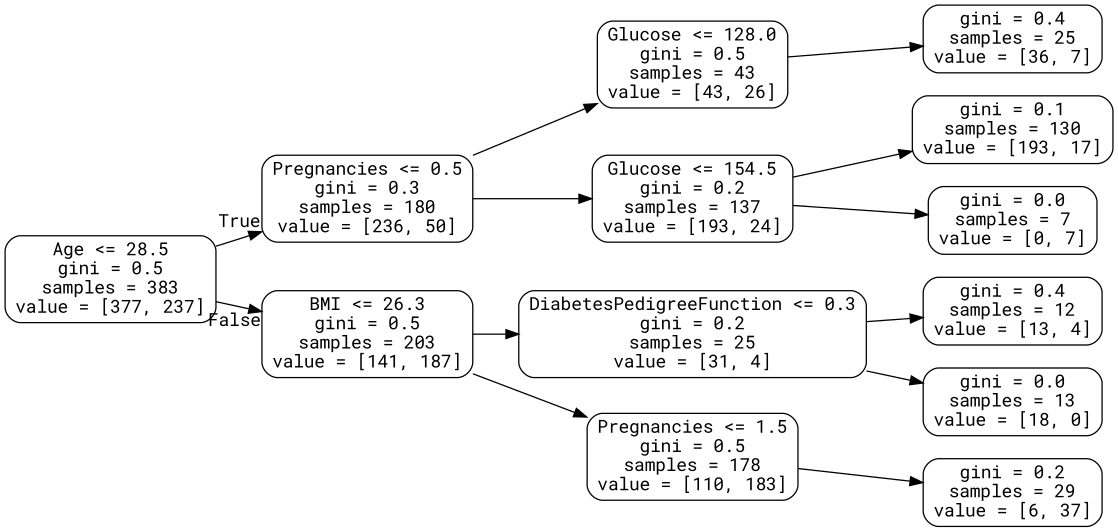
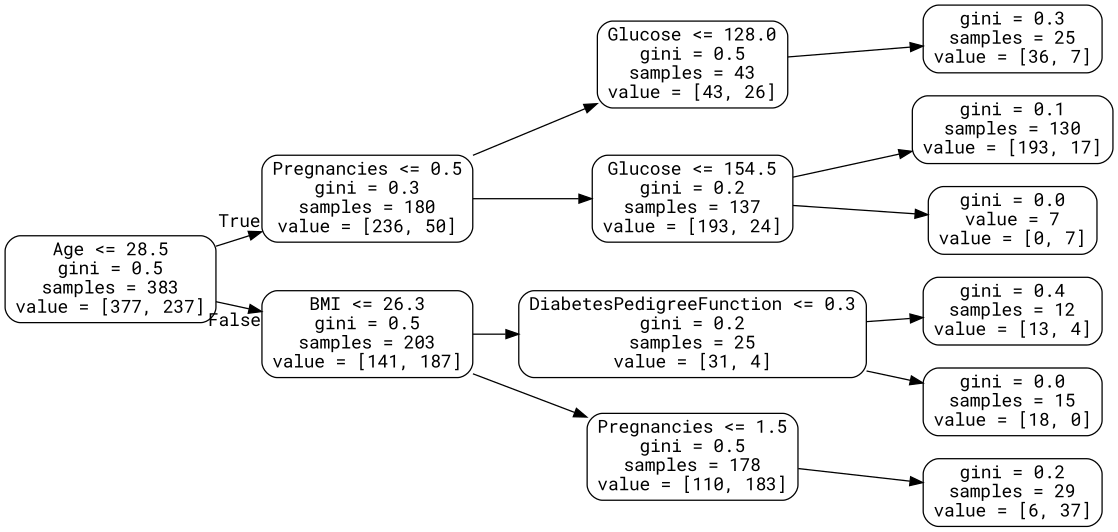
node "gini = 0.4 samples = 25 value = [36, 7]": label "gini = 0.4 samples = 25 value = [36, 7]" -> "gini = 0.3 samples = 25 value = [36, 7]"
node "gini = 0.0 samples = 7 value = [0, 7]": label "gini = 0.0 samples = 7 value = [0, 7]" -> "gini = 0.0 value = 7 value = [0, 7]"
node "gini = 0.0 samples = 13 value = [18, 0]": label "gini = 0.0 samples = 13 value = [18, 0]" -> "gini = 0.0 samples = 15 value = [18, 0]"
